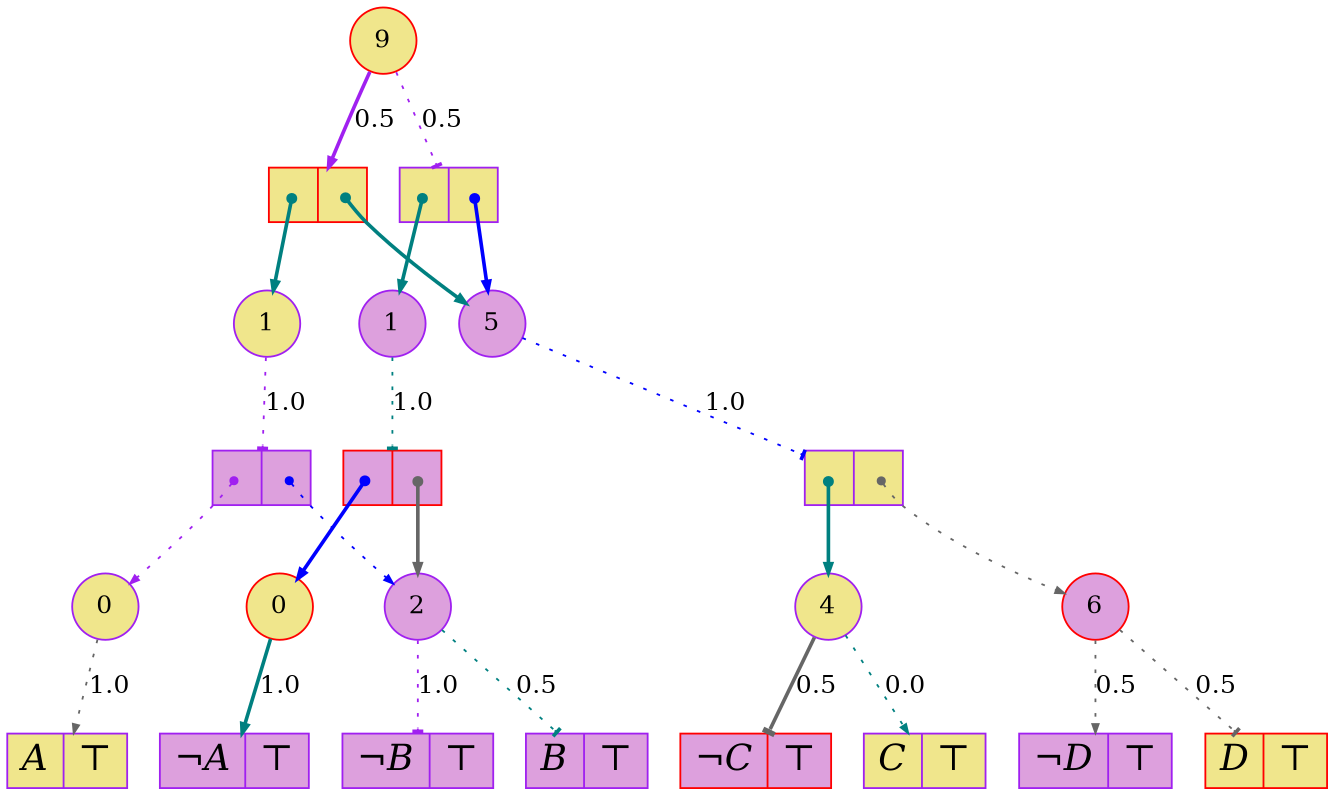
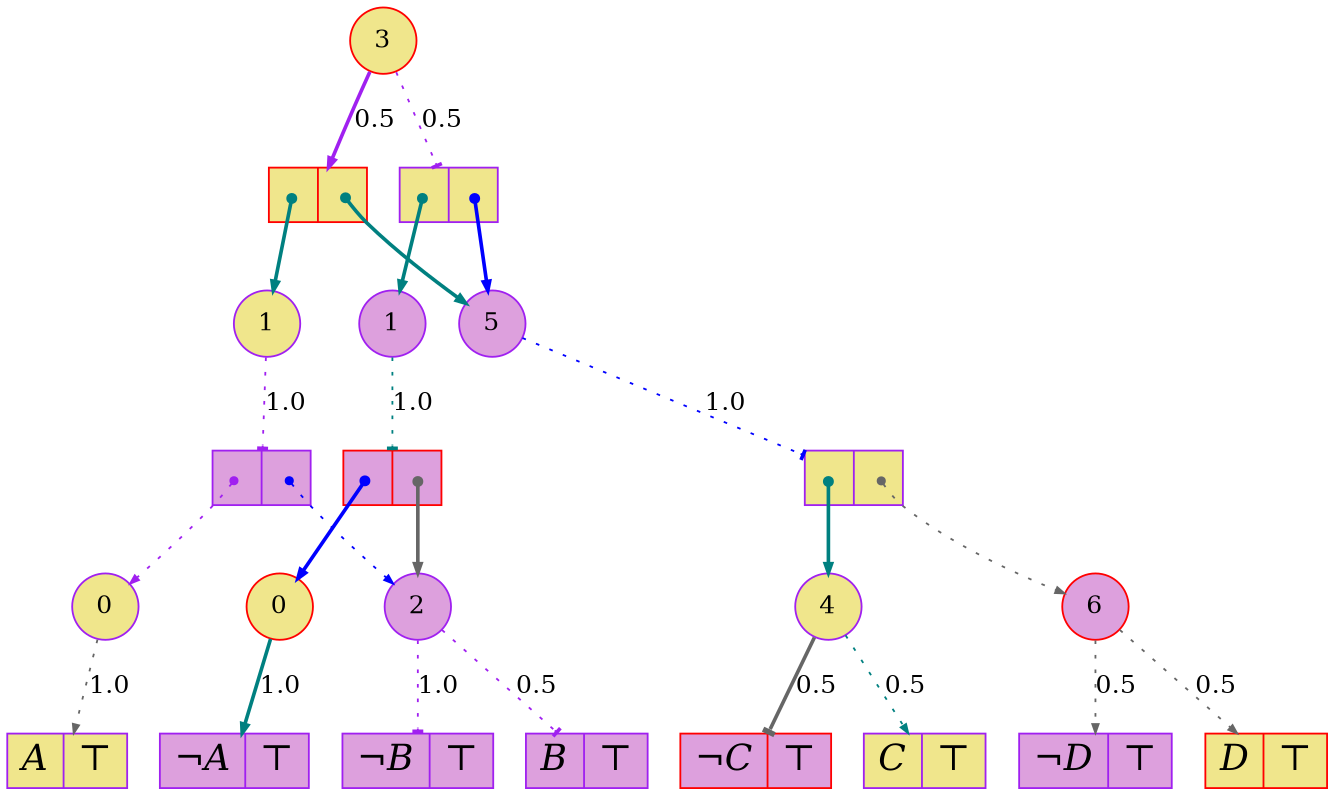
node "9": label "9" -> "3"
edge "2" -> "B": color teal -> purple
edge "6" -> "D": arrowhead tee -> normal
edge "4" -> "C": label "0.0" -> "0.5"
